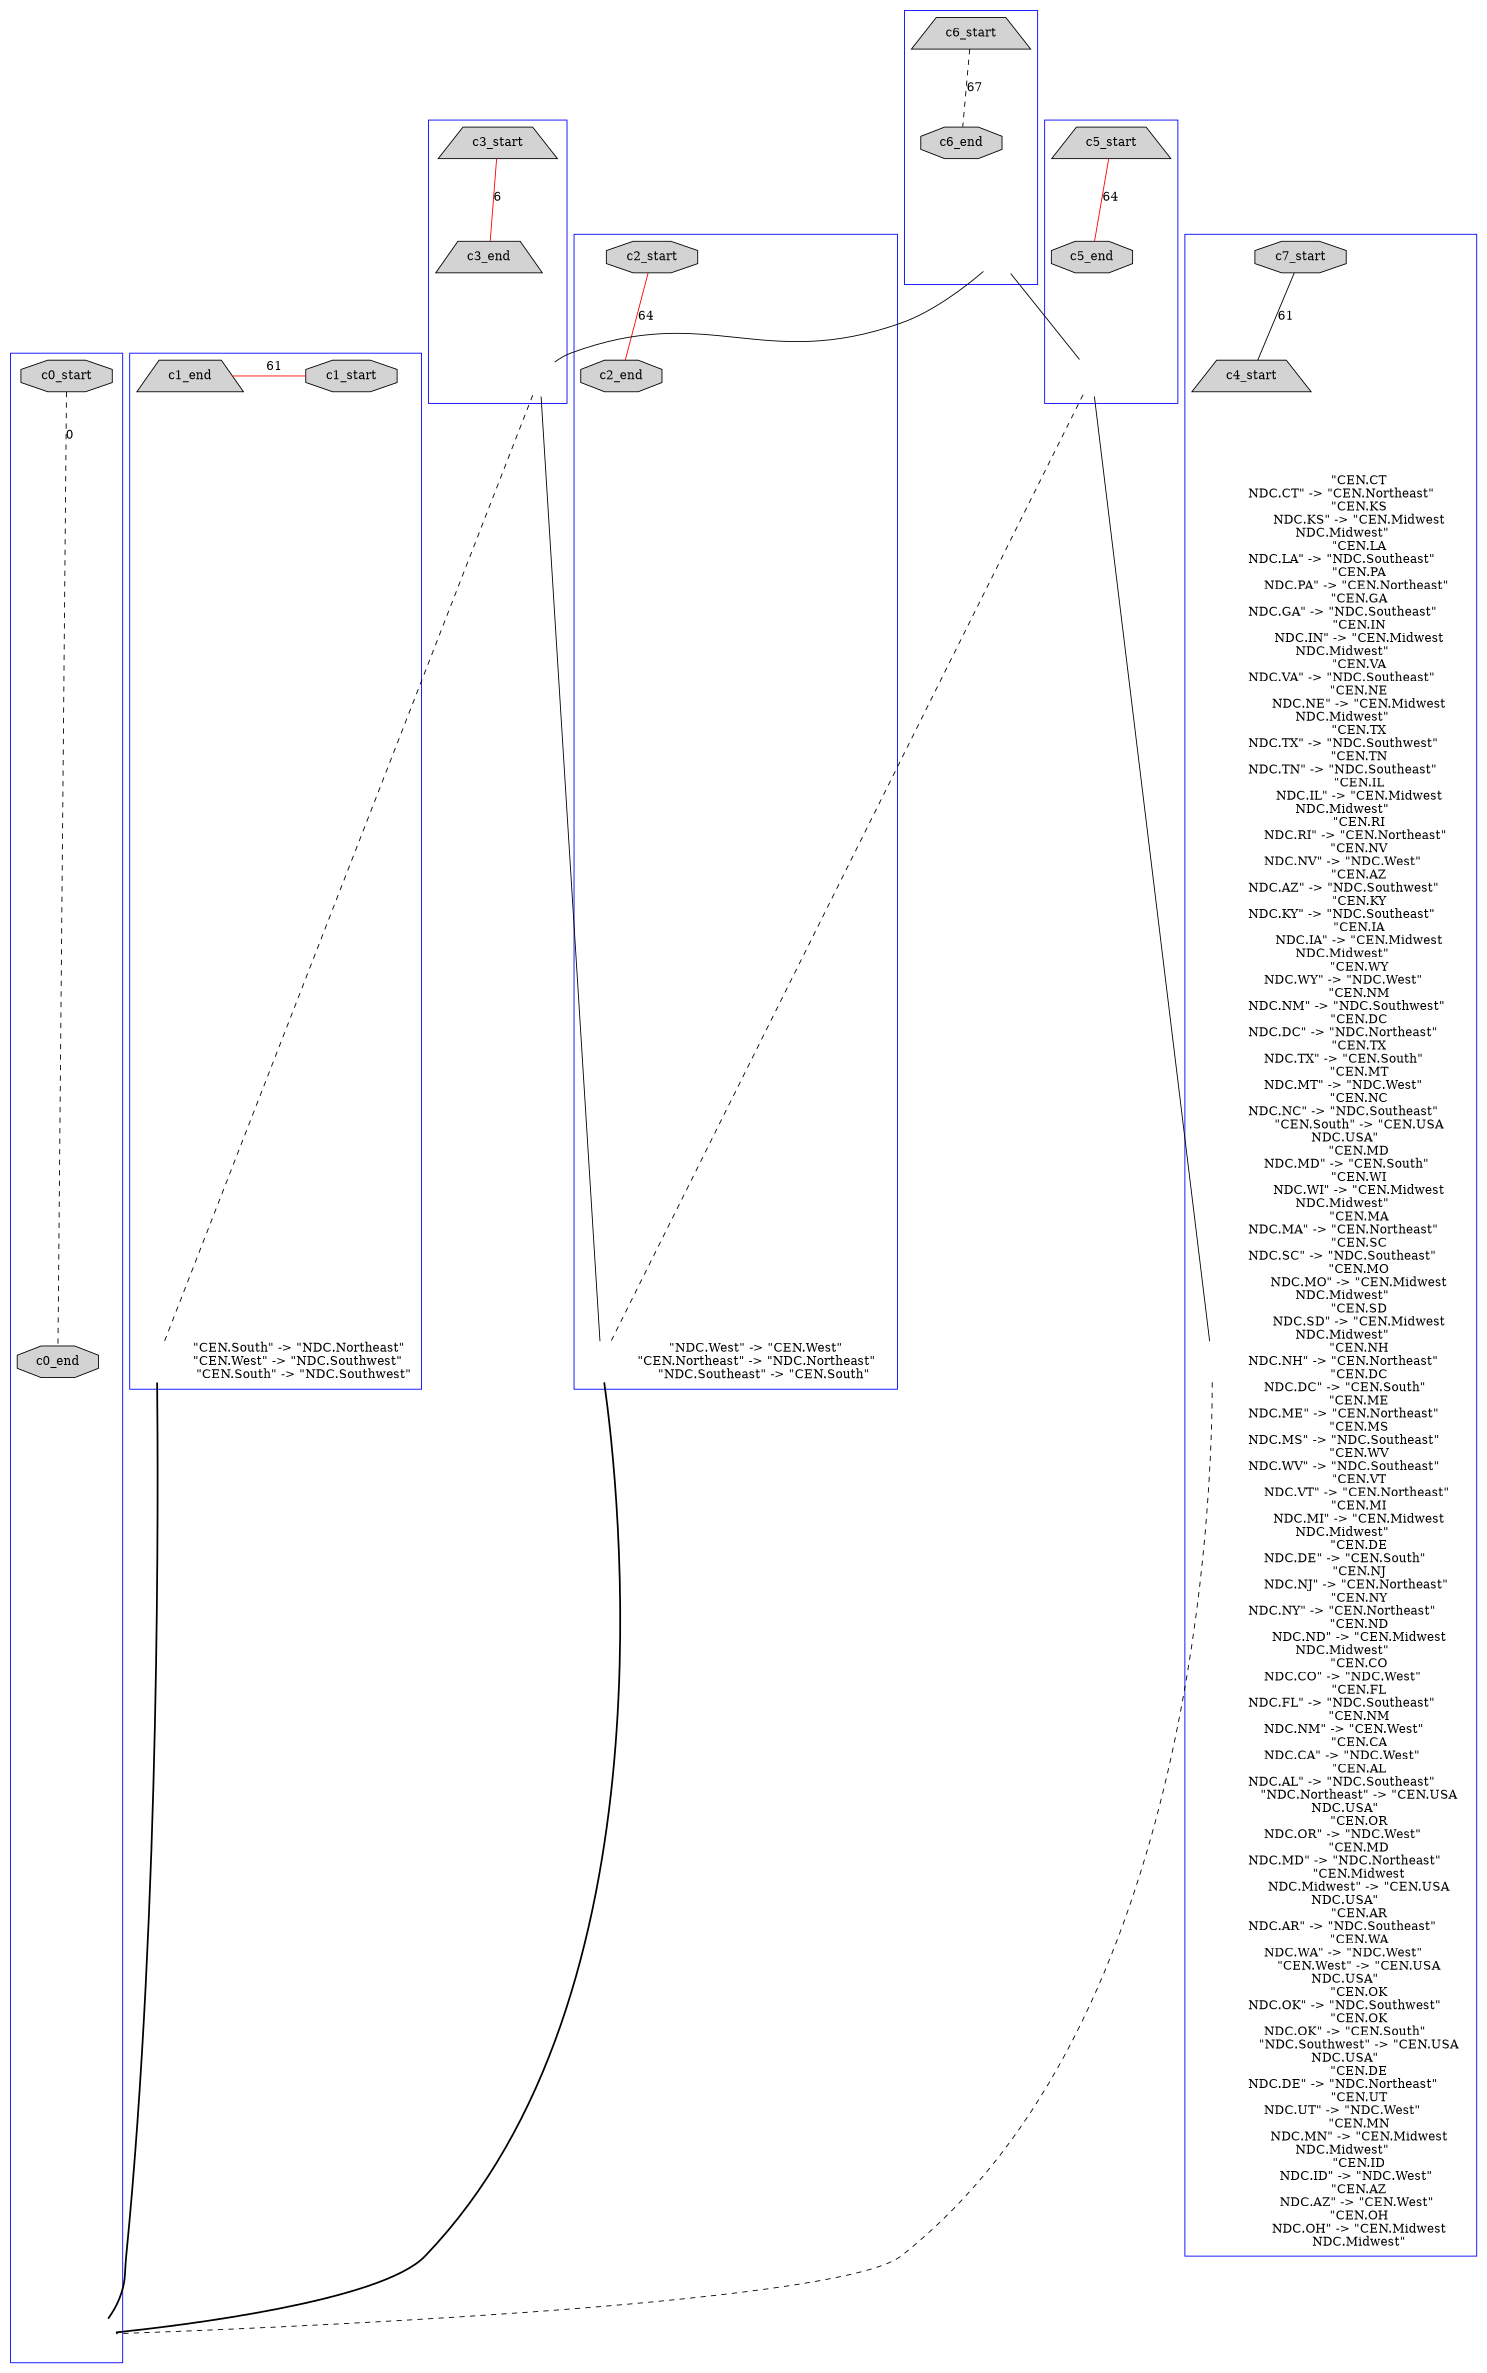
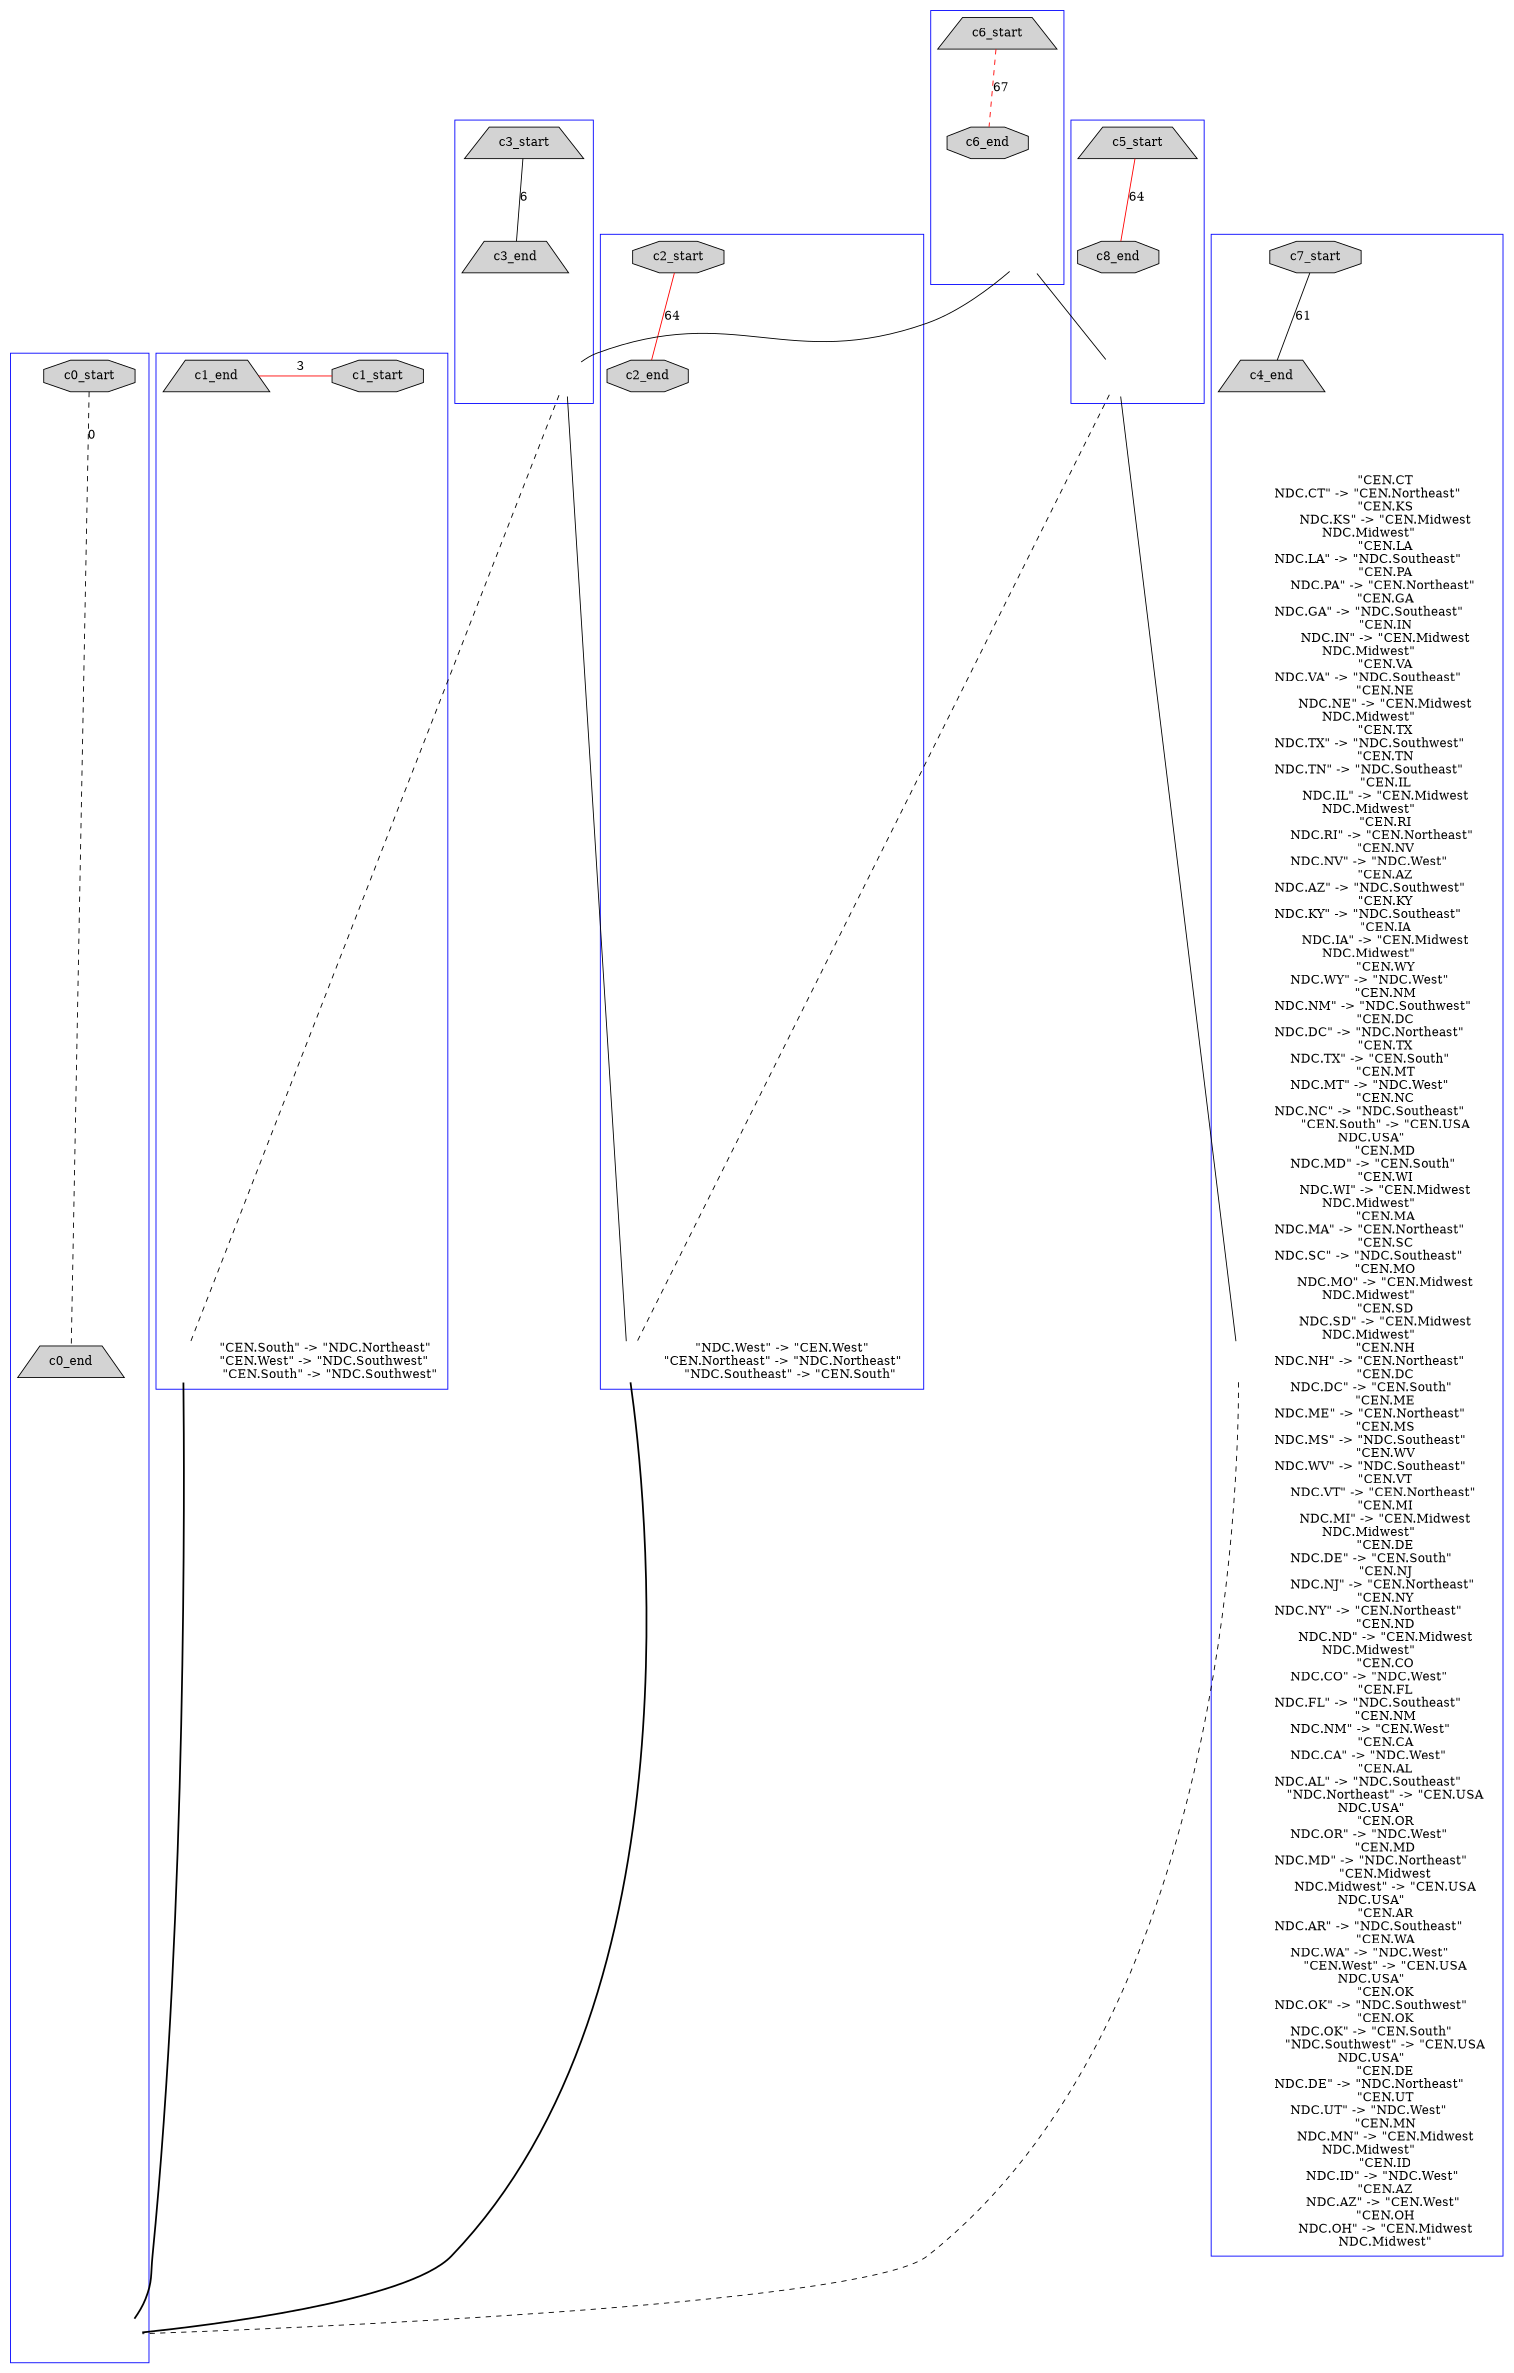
edge "c6_start" -- "c6_end": color black -> #ff0000
edge "c3_start" -- "c3_end": color #ff0000 -> black
node "c5_end": label "c5_end" -> "c8_end"
edge "c1_end" -- "c1_start": label "61" -> "3"
node "c4_start": label "c4_start" -> "c4_end"
node "c0_end": shape octagon -> trapezium
